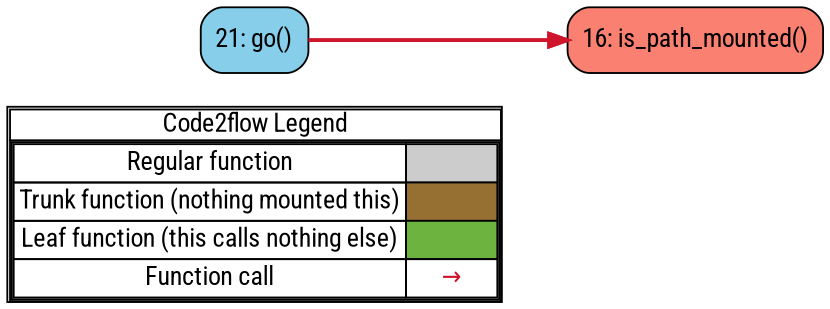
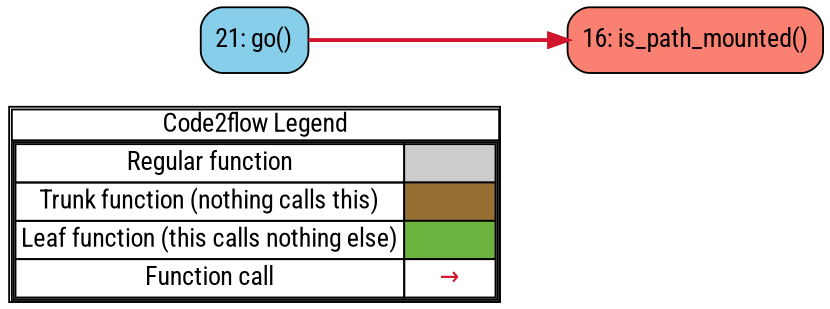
node "Code2flow Legend": text "Trunk function (nothing mounted this)" -> "Trunk function (nothing calls this)"
